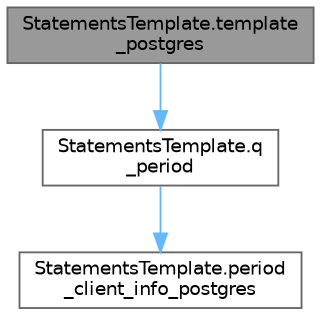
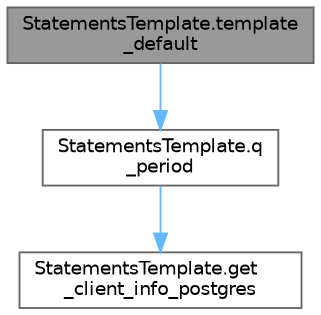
node "StatementsTemplate.template _postgres": label "StatementsTemplate.template _postgres" -> "StatementsTemplate.template _default"
node "StatementsTemplate.period _client_info_postgres": label "StatementsTemplate.period _client_info_postgres" -> "StatementsTemplate.get _client_info_postgres"
